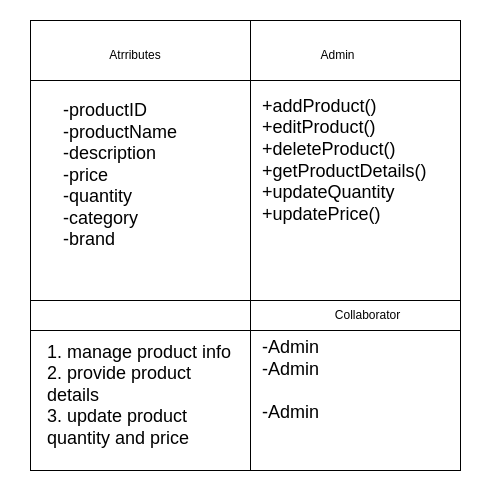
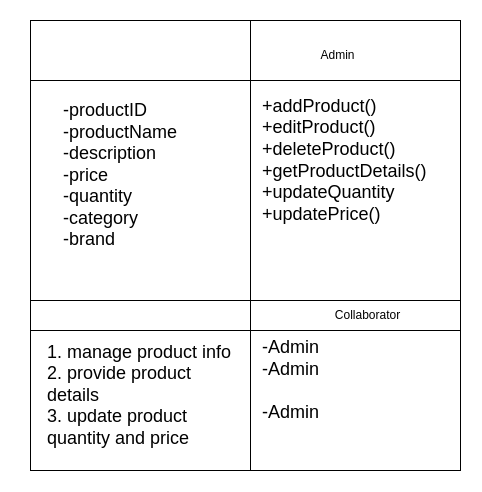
node "Atrributes": removed
